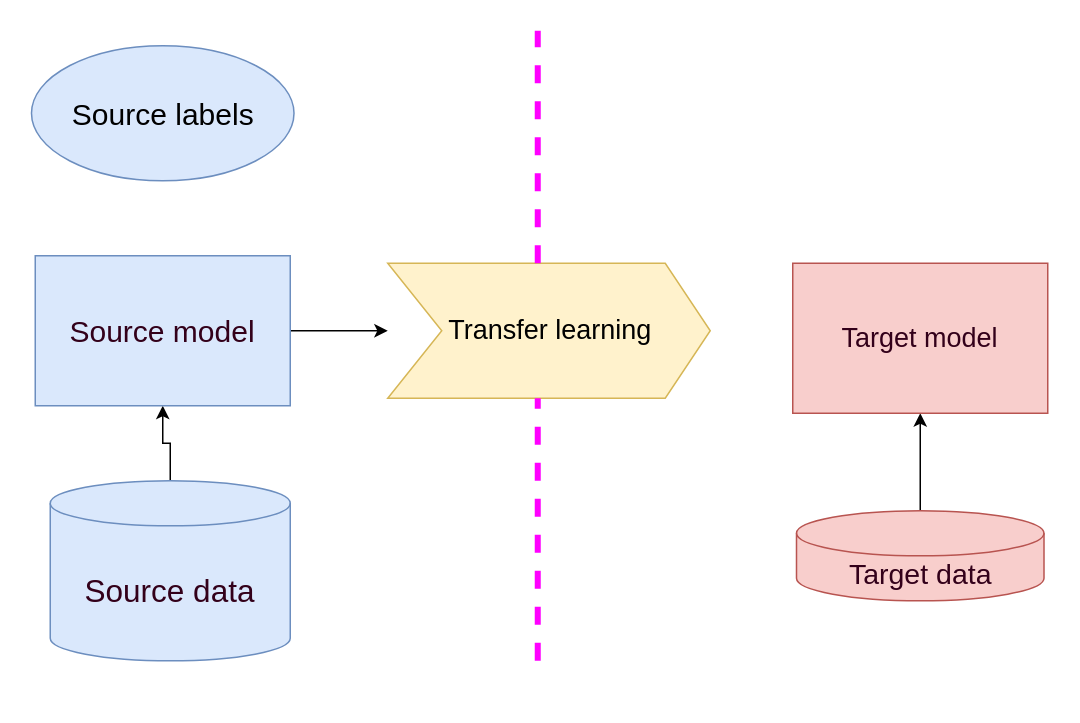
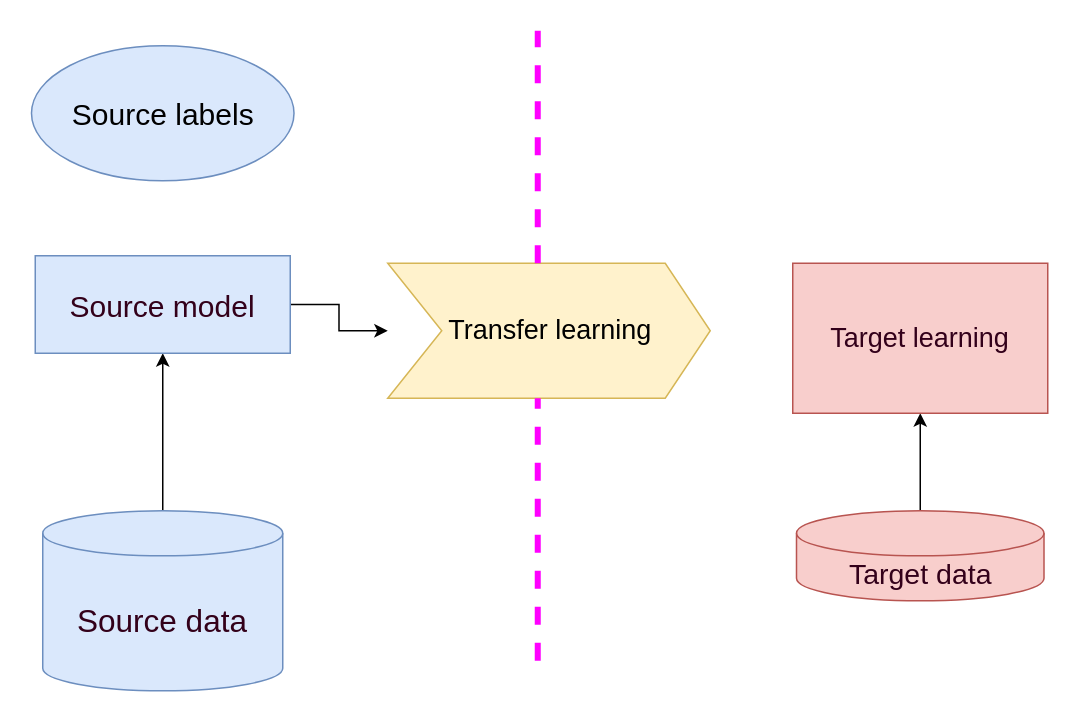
node "Source model": size 255x150 -> 255x98
node "Target model": label "Target model" -> "Target learning"
node "Source data": moved (170, 571) -> (163, 601)
